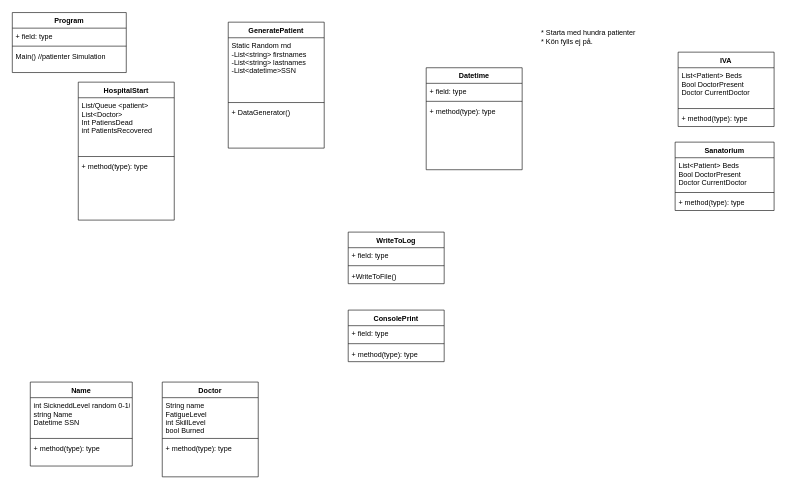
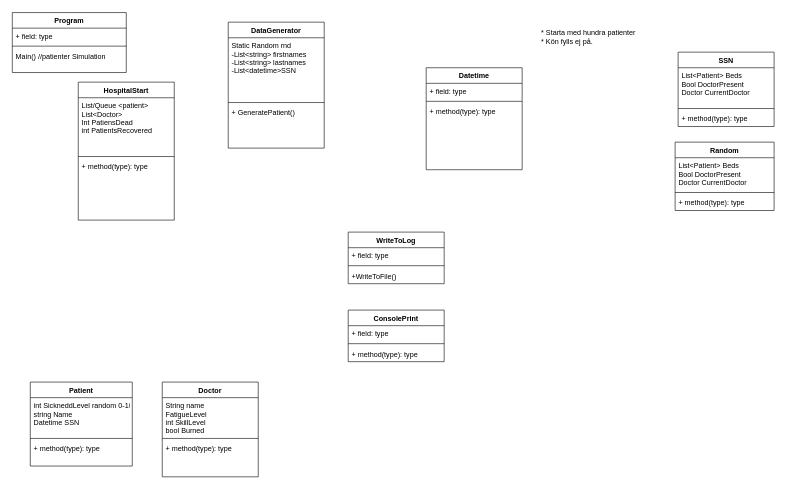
node "GeneratePatient": label "GeneratePatient" -> "DataGenerator"
node "IVA": label "IVA" -> "SSN"
node "+ DataGenerator()": label "+ DataGenerator()" -> "+ GeneratePatient()"
node "Sanatorium": label "Sanatorium" -> "Random"
node "Name": label "Name" -> "Patient"
